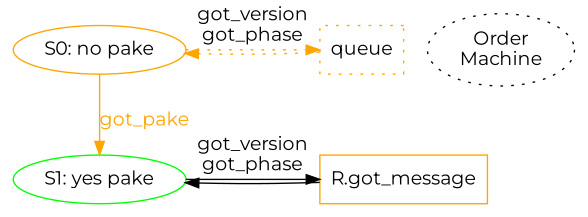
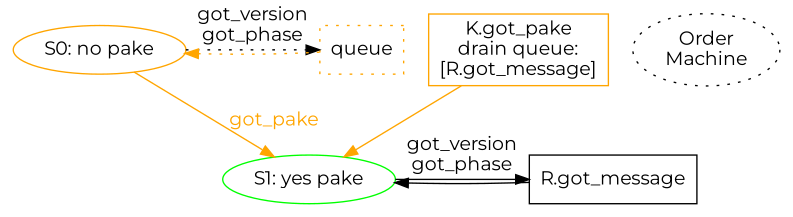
edge "S0: no pake" -> "queue": color orange -> black
node "K.got_pake drain queue: [R.got_message]": added
node "R.got_message": color orange -> black
